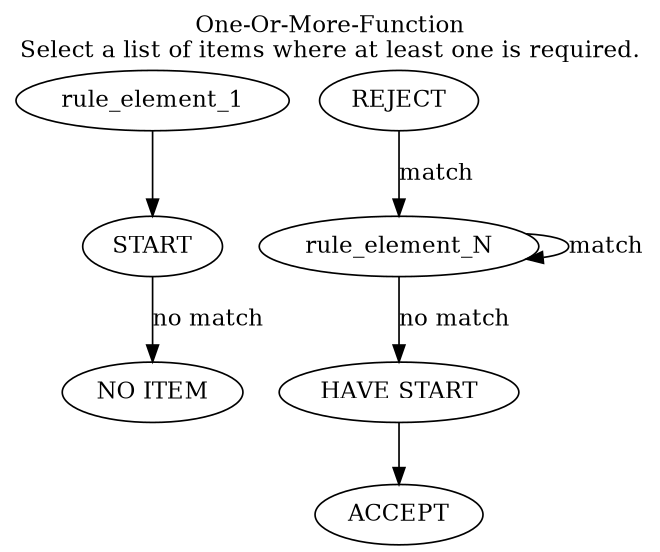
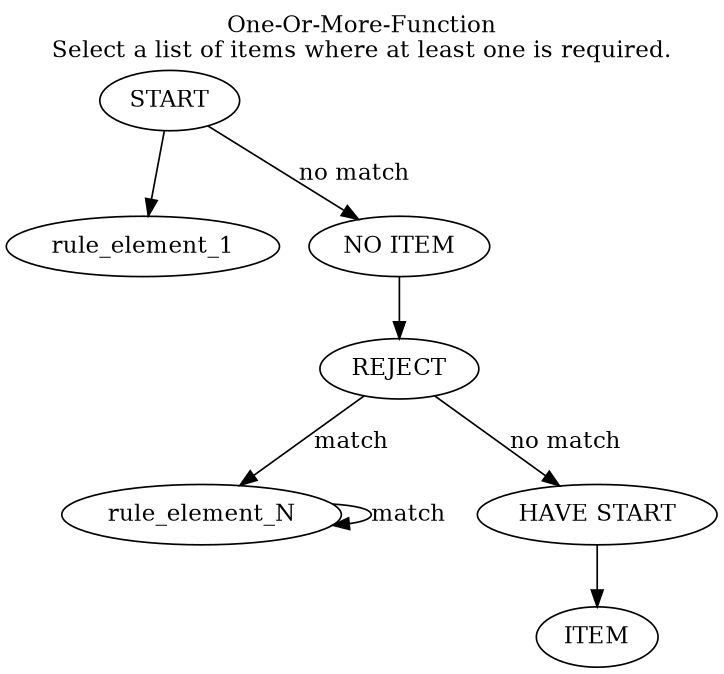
edge "rule_element_1" -> "START": reversed
edge "NO ITEM" -> "REJECT": added
edge "rule_element_N" -> "HAVE START": now "REJECT" -> "HAVE START"
node "ACCEPT": label "ACCEPT" -> "ITEM"
